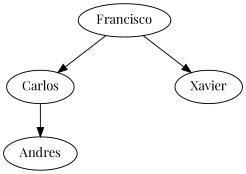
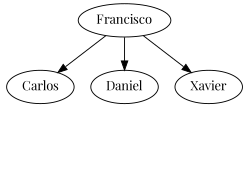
node "Daniel": added
node "Andres": removed
